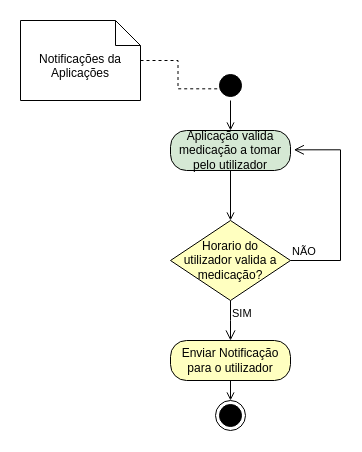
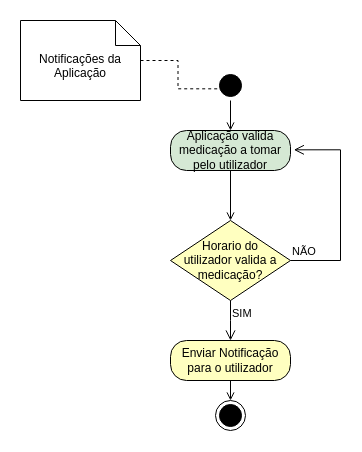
node "Notificações da Aplicações": label "Notificações da Aplicações" -> "Notificações da Aplicação"
